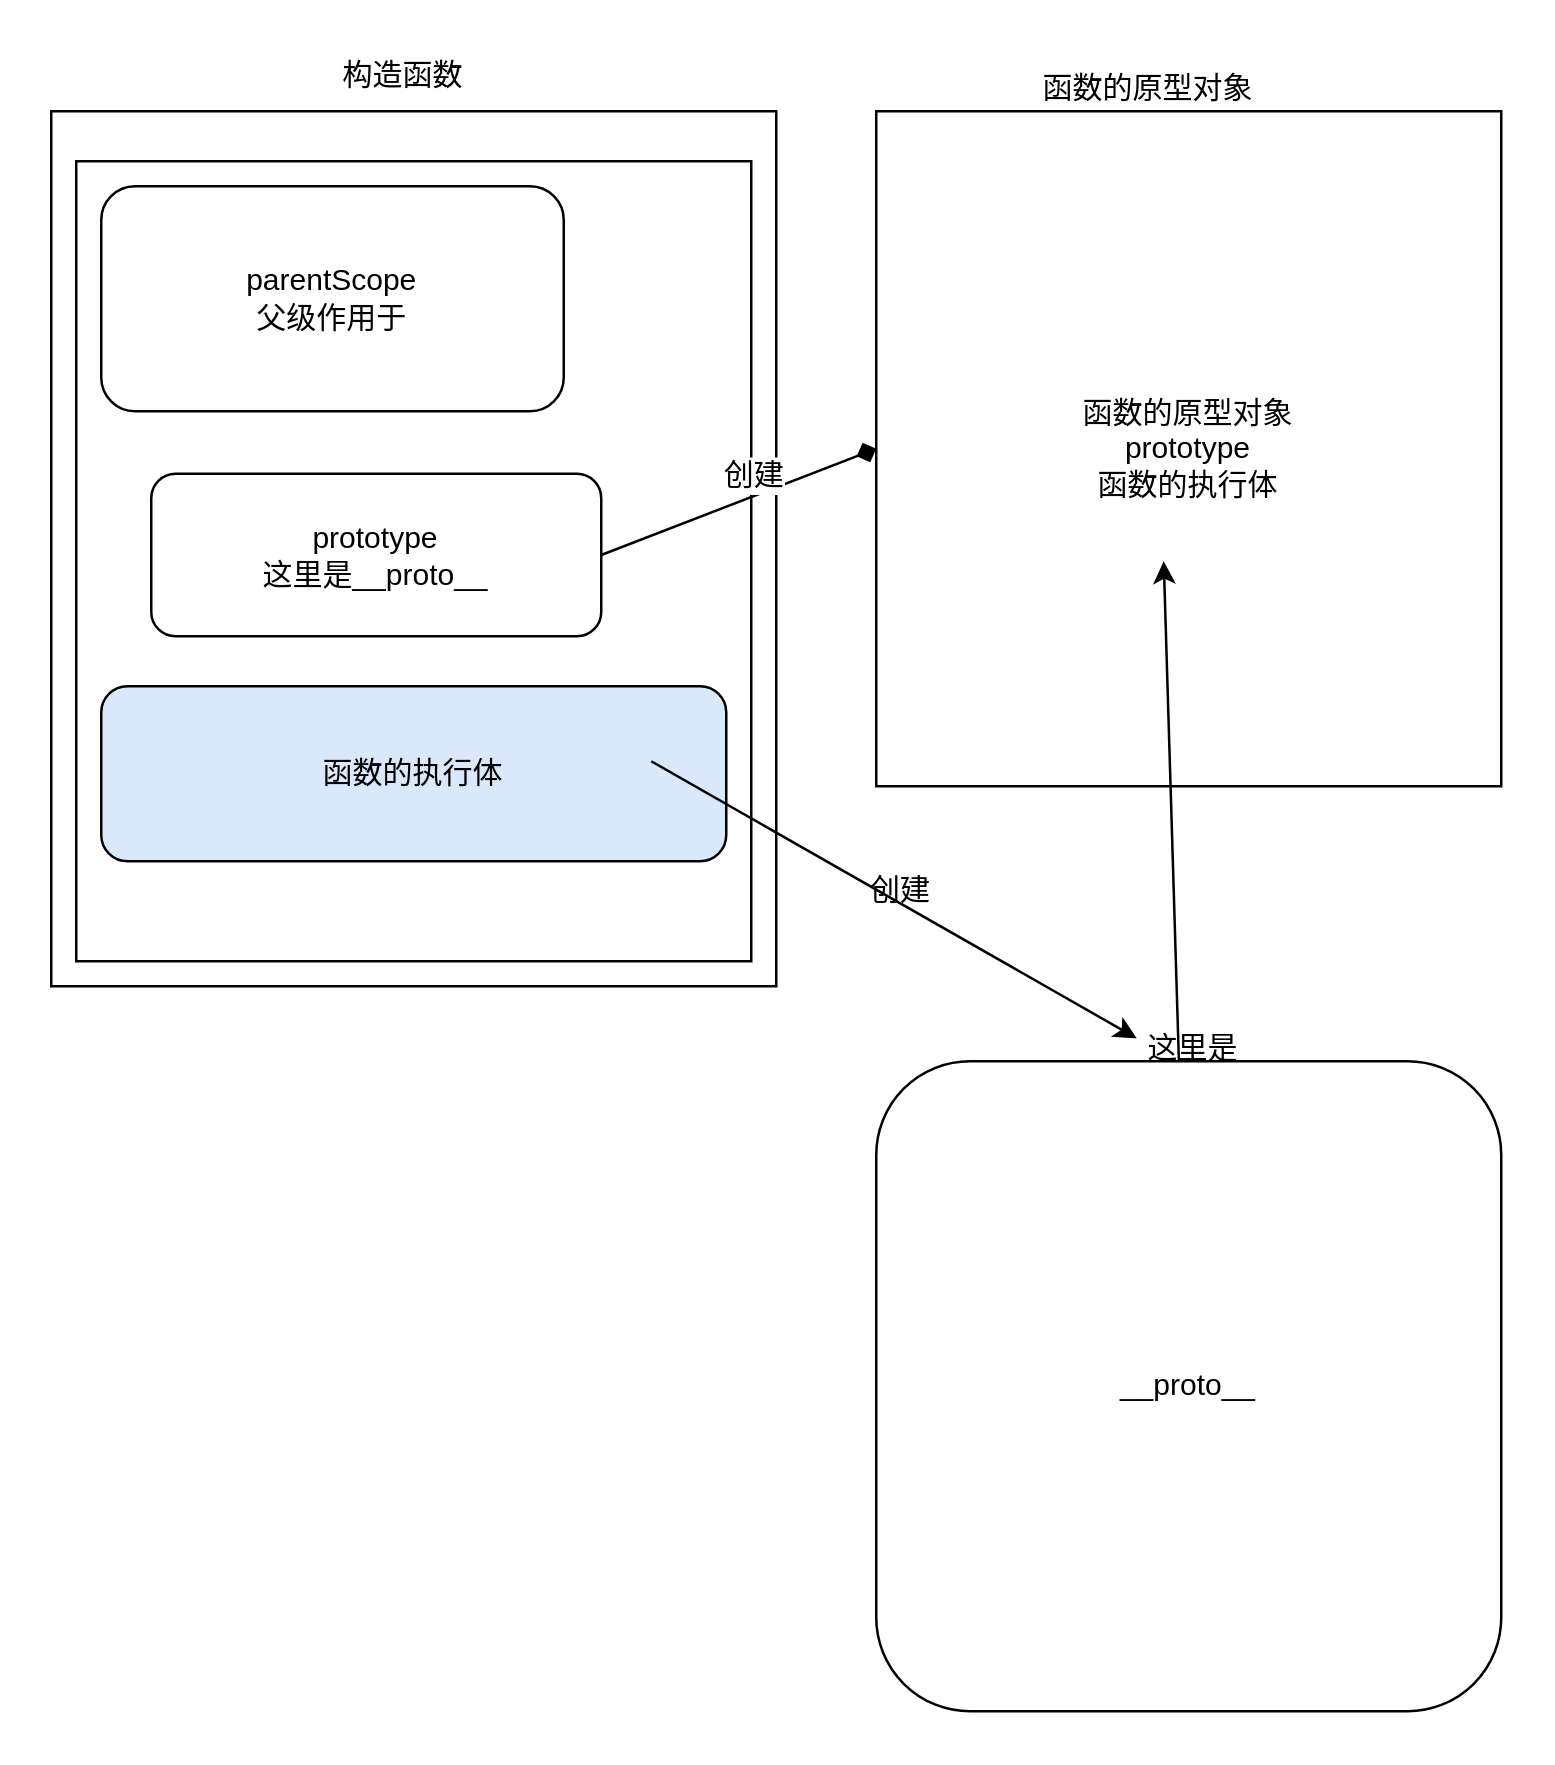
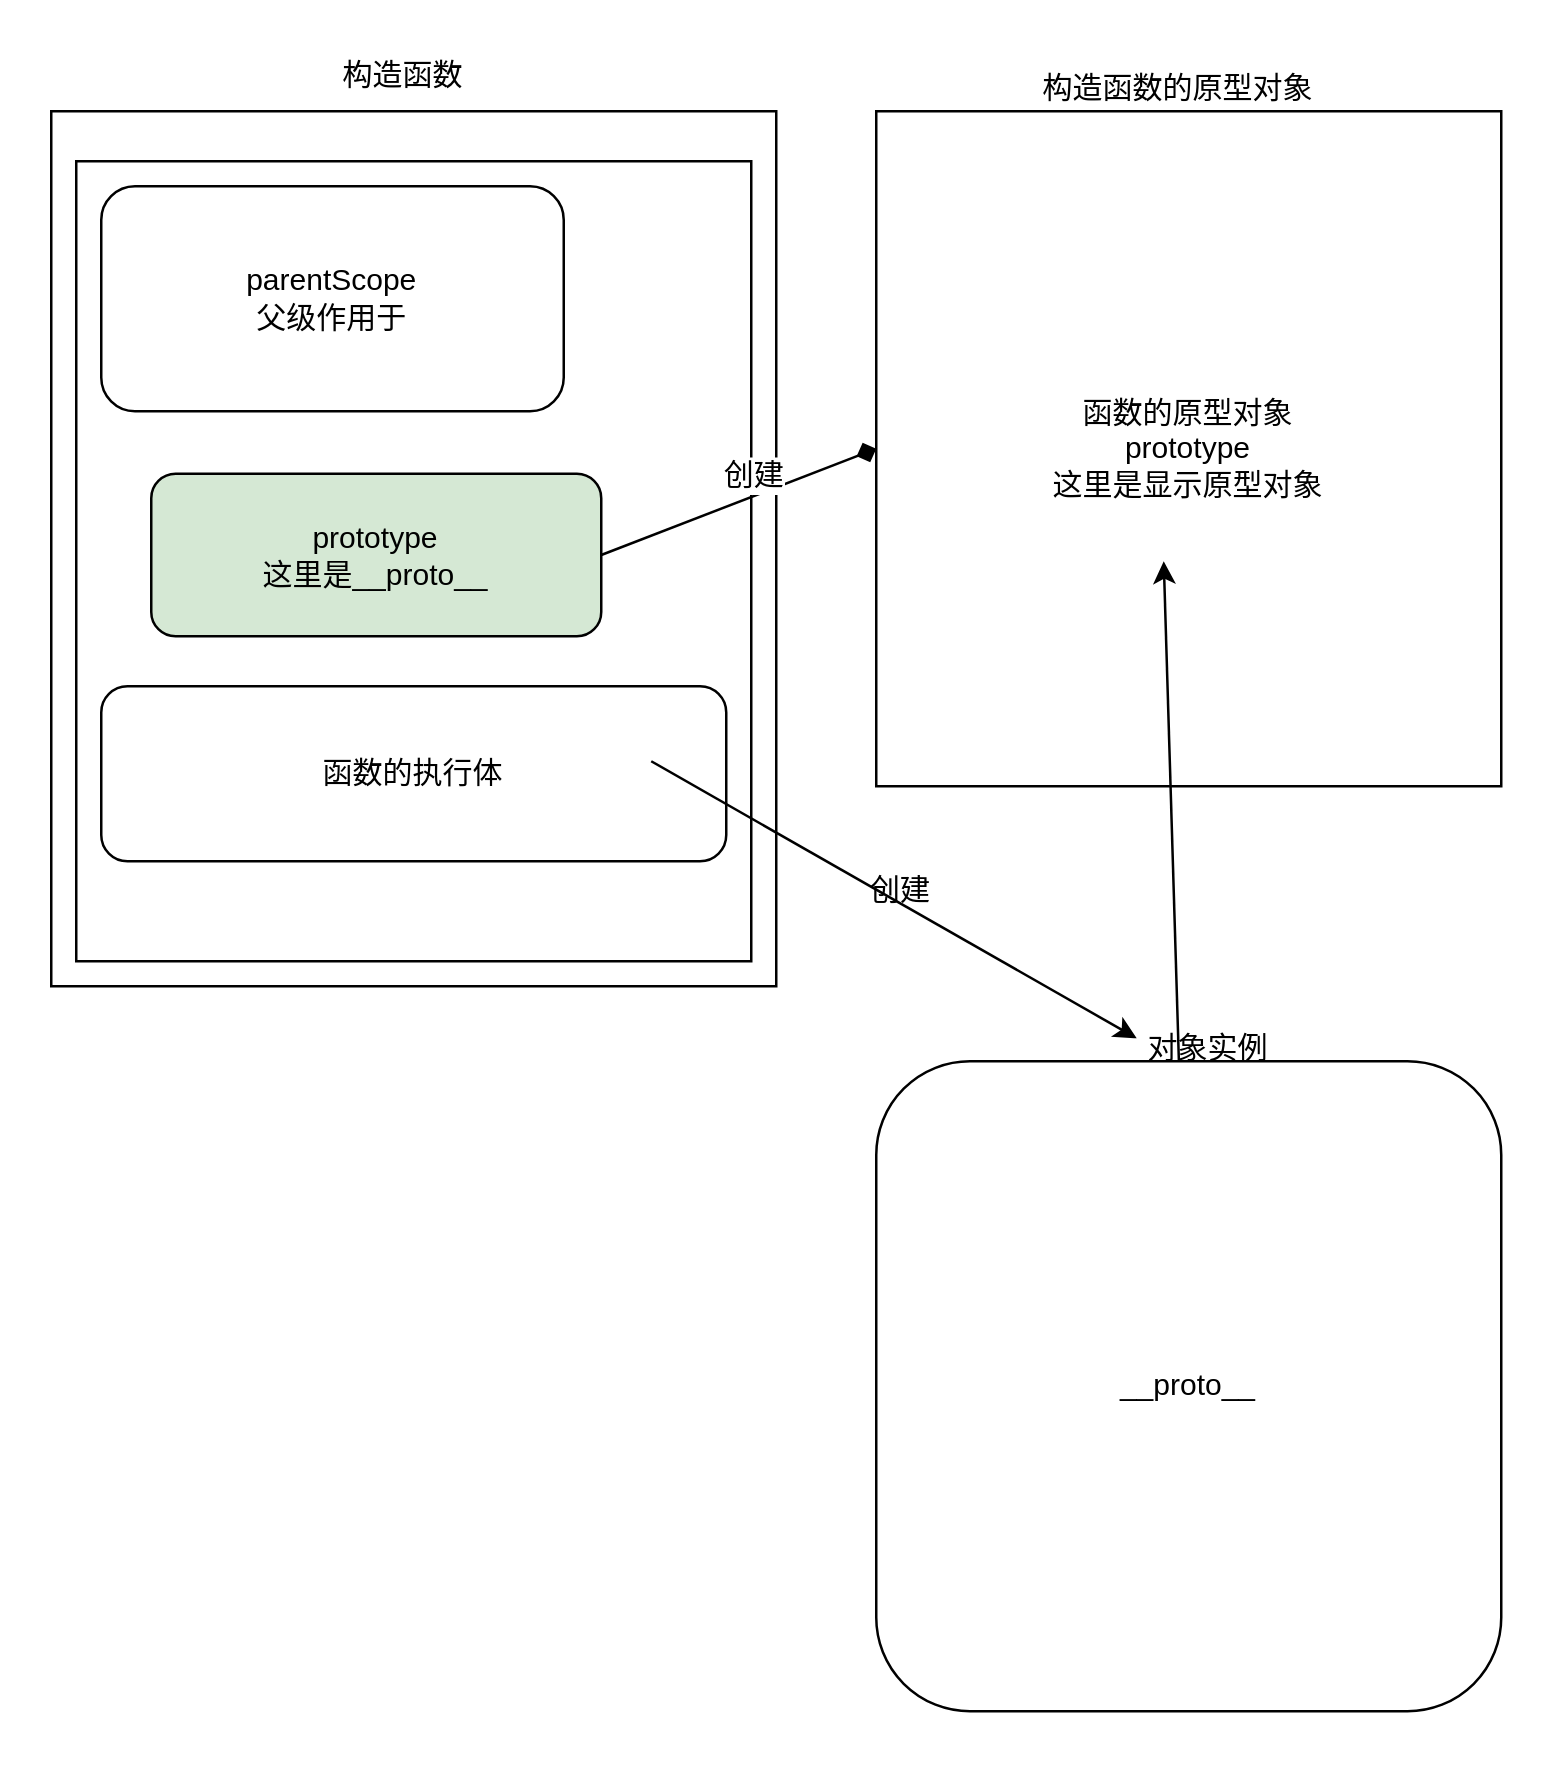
node "函数的原型对象": label "函数的原型对象" -> "构造函数的原型对象"
node "函数的原型对象 prototype 函数的执行体": label "函数的原型对象 prototype 函数的执行体" -> "函数的原型对象 prototype 这里是显示原型对象"
node "prototype 这里是__proto__": fillcolor #ffffff -> #d5e8d4
node "函数的执行体": fillcolor #dae8fc -> #ffffff
node "这里是": label "这里是" -> "对象实例"
